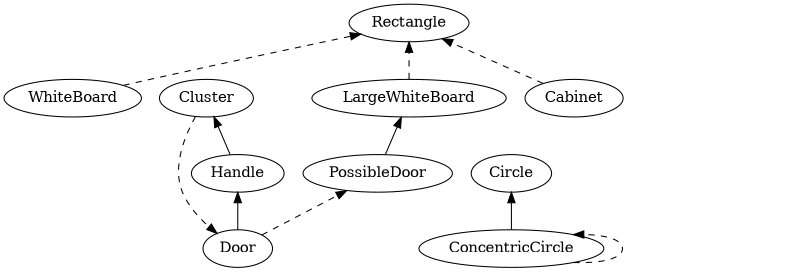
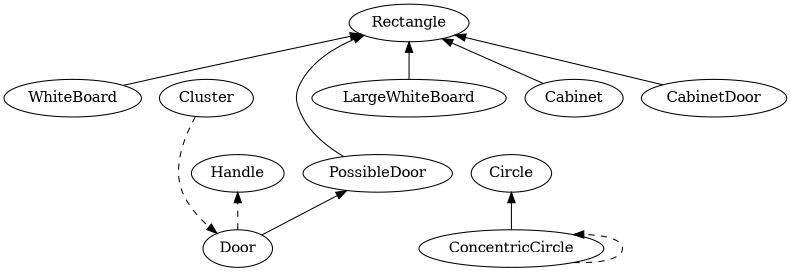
edge "WhiteBoard" -> "Rectangle": style dashed -> solid
edge "Cabinet" -> "Rectangle": style dashed -> solid
edge "LargeWhiteBoard" -> "Rectangle": style dashed -> solid
node "CabinetDoor": added
edge "Handle" -> "Cluster": removed
edge "PossibleDoor" -> "LargeWhiteBoard": now "PossibleDoor" -> "Rectangle"
edge "Door" -> "PossibleDoor": style dashed -> solid
edge "Door" -> "Handle": style solid -> dashed
